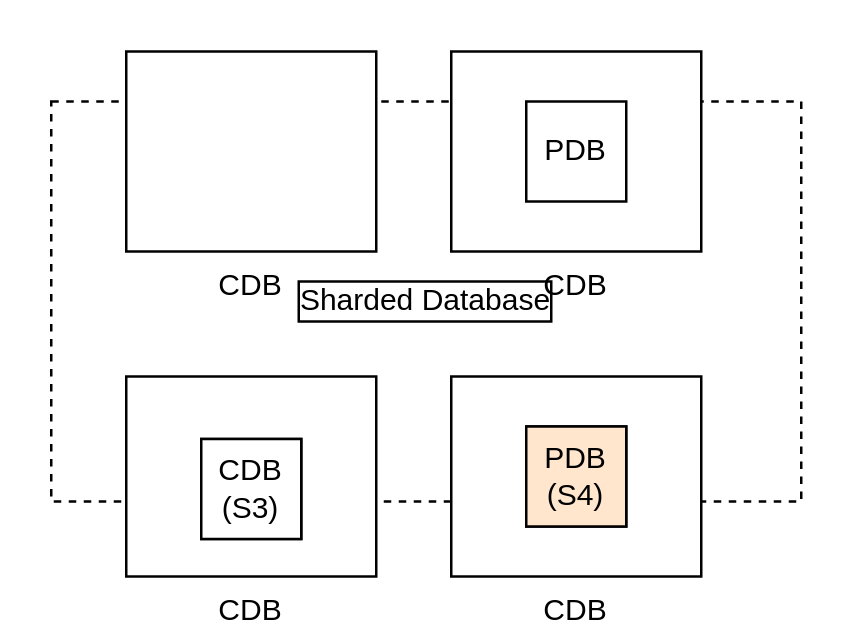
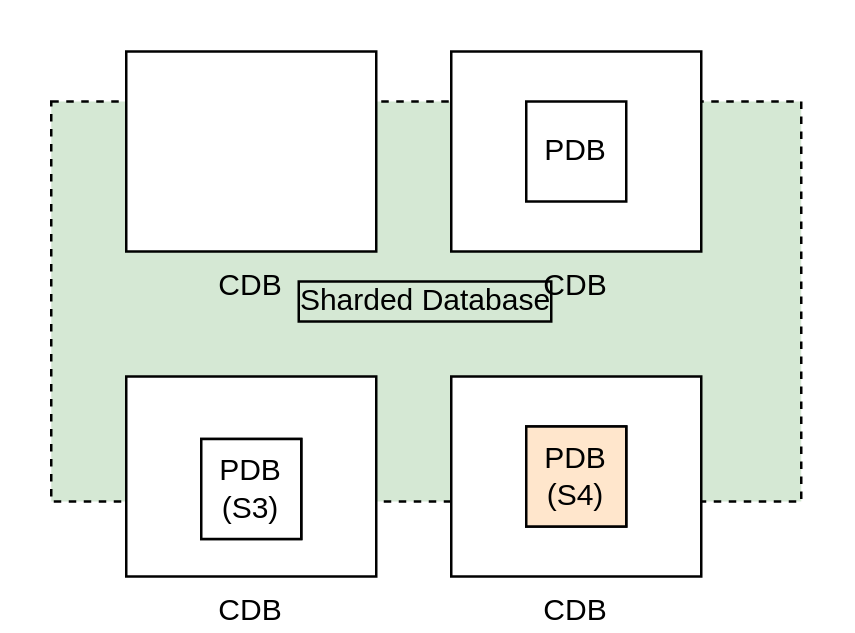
node "Sharded Database": fillcolor #ffffff -> #d5e8d4
node "CDB (S3)": label "CDB (S3)" -> "PDB (S3)"
